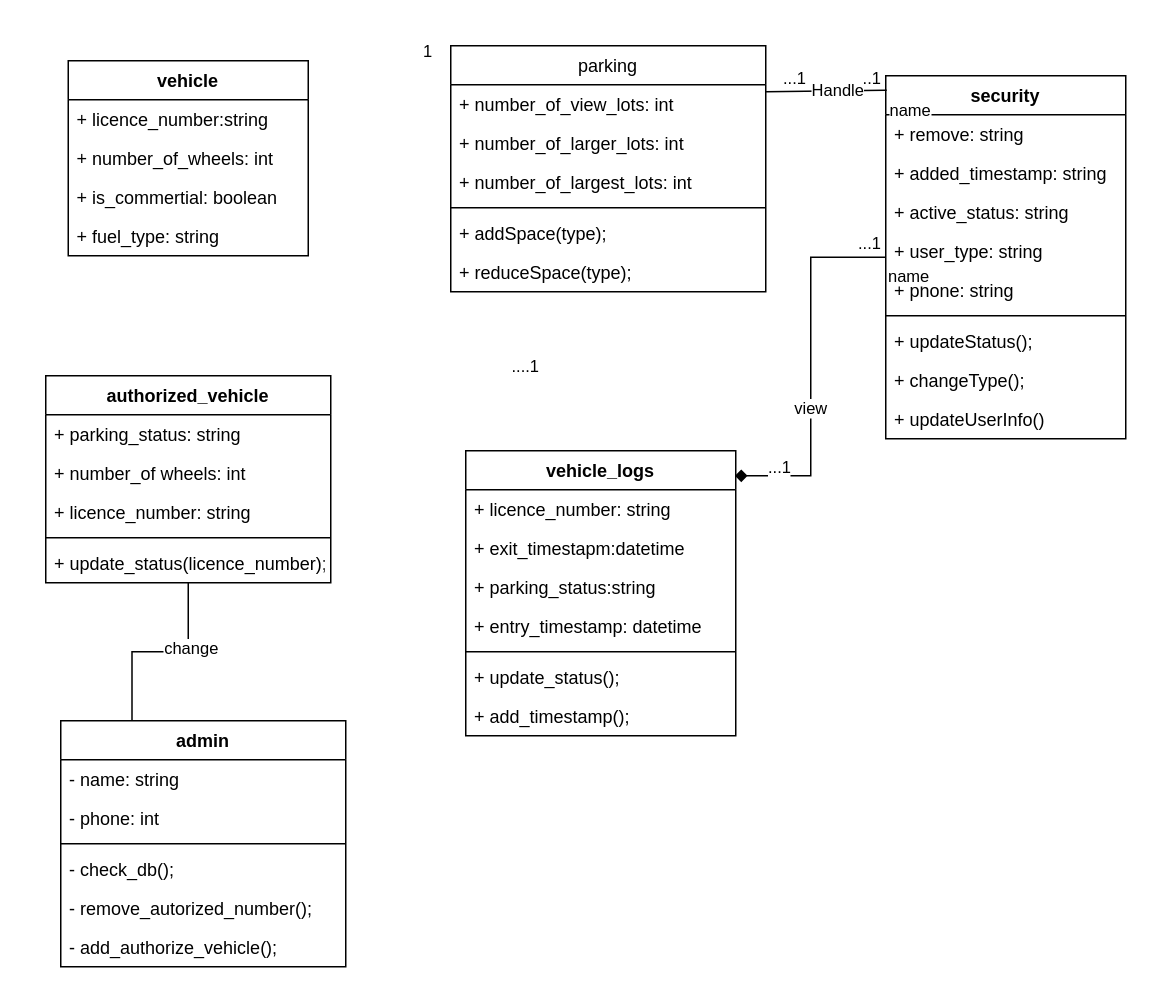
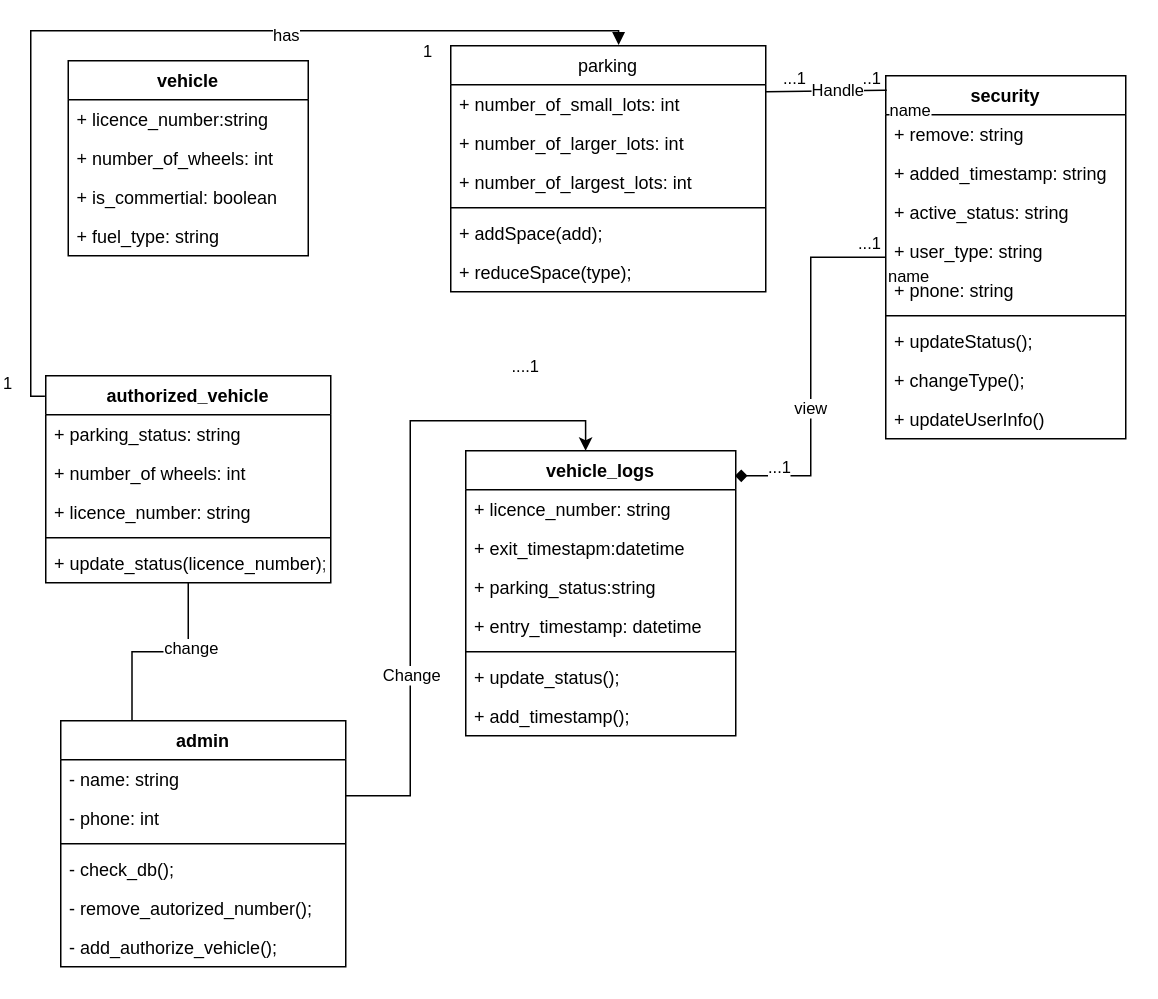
edge "authorized_vehicle" -> "parking": added, labels "1", "has"
node "+ number_of_view_lots: int": label "+ number_of_view_lots: int" -> "+ number_of_small_lots: int"
node "+ addSpace(type);": label "+ addSpace(type);" -> "+ addSpace(add);"
edge "admin" -> "vehicle_logs": added, label "Change"
